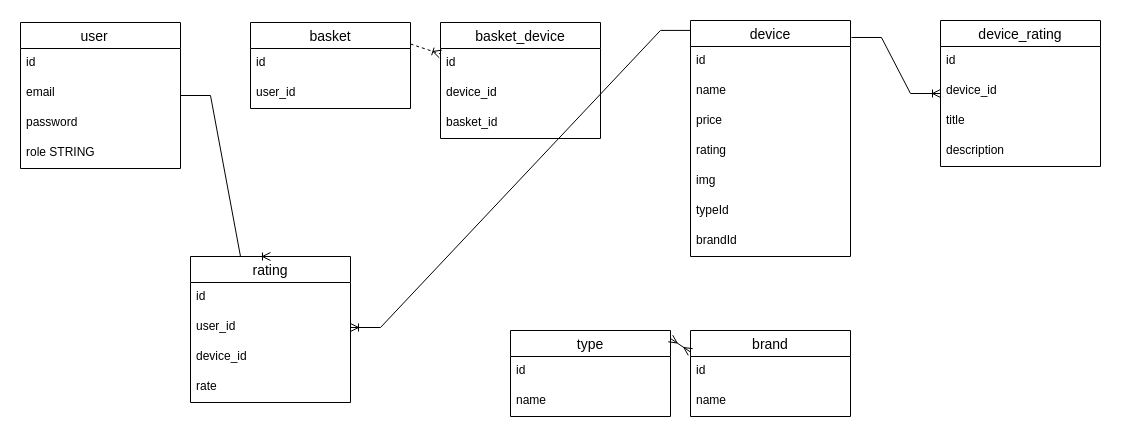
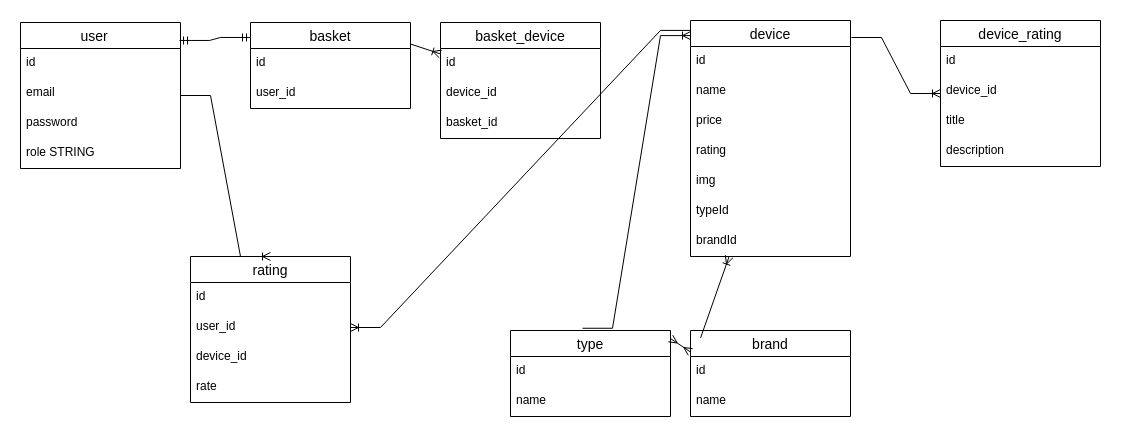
edge "basket" -- "user": added
edge "basket" -> "basket_device": style dashed -> solid
edge "type" -> "device": added
edge "brand" -> "device": added
